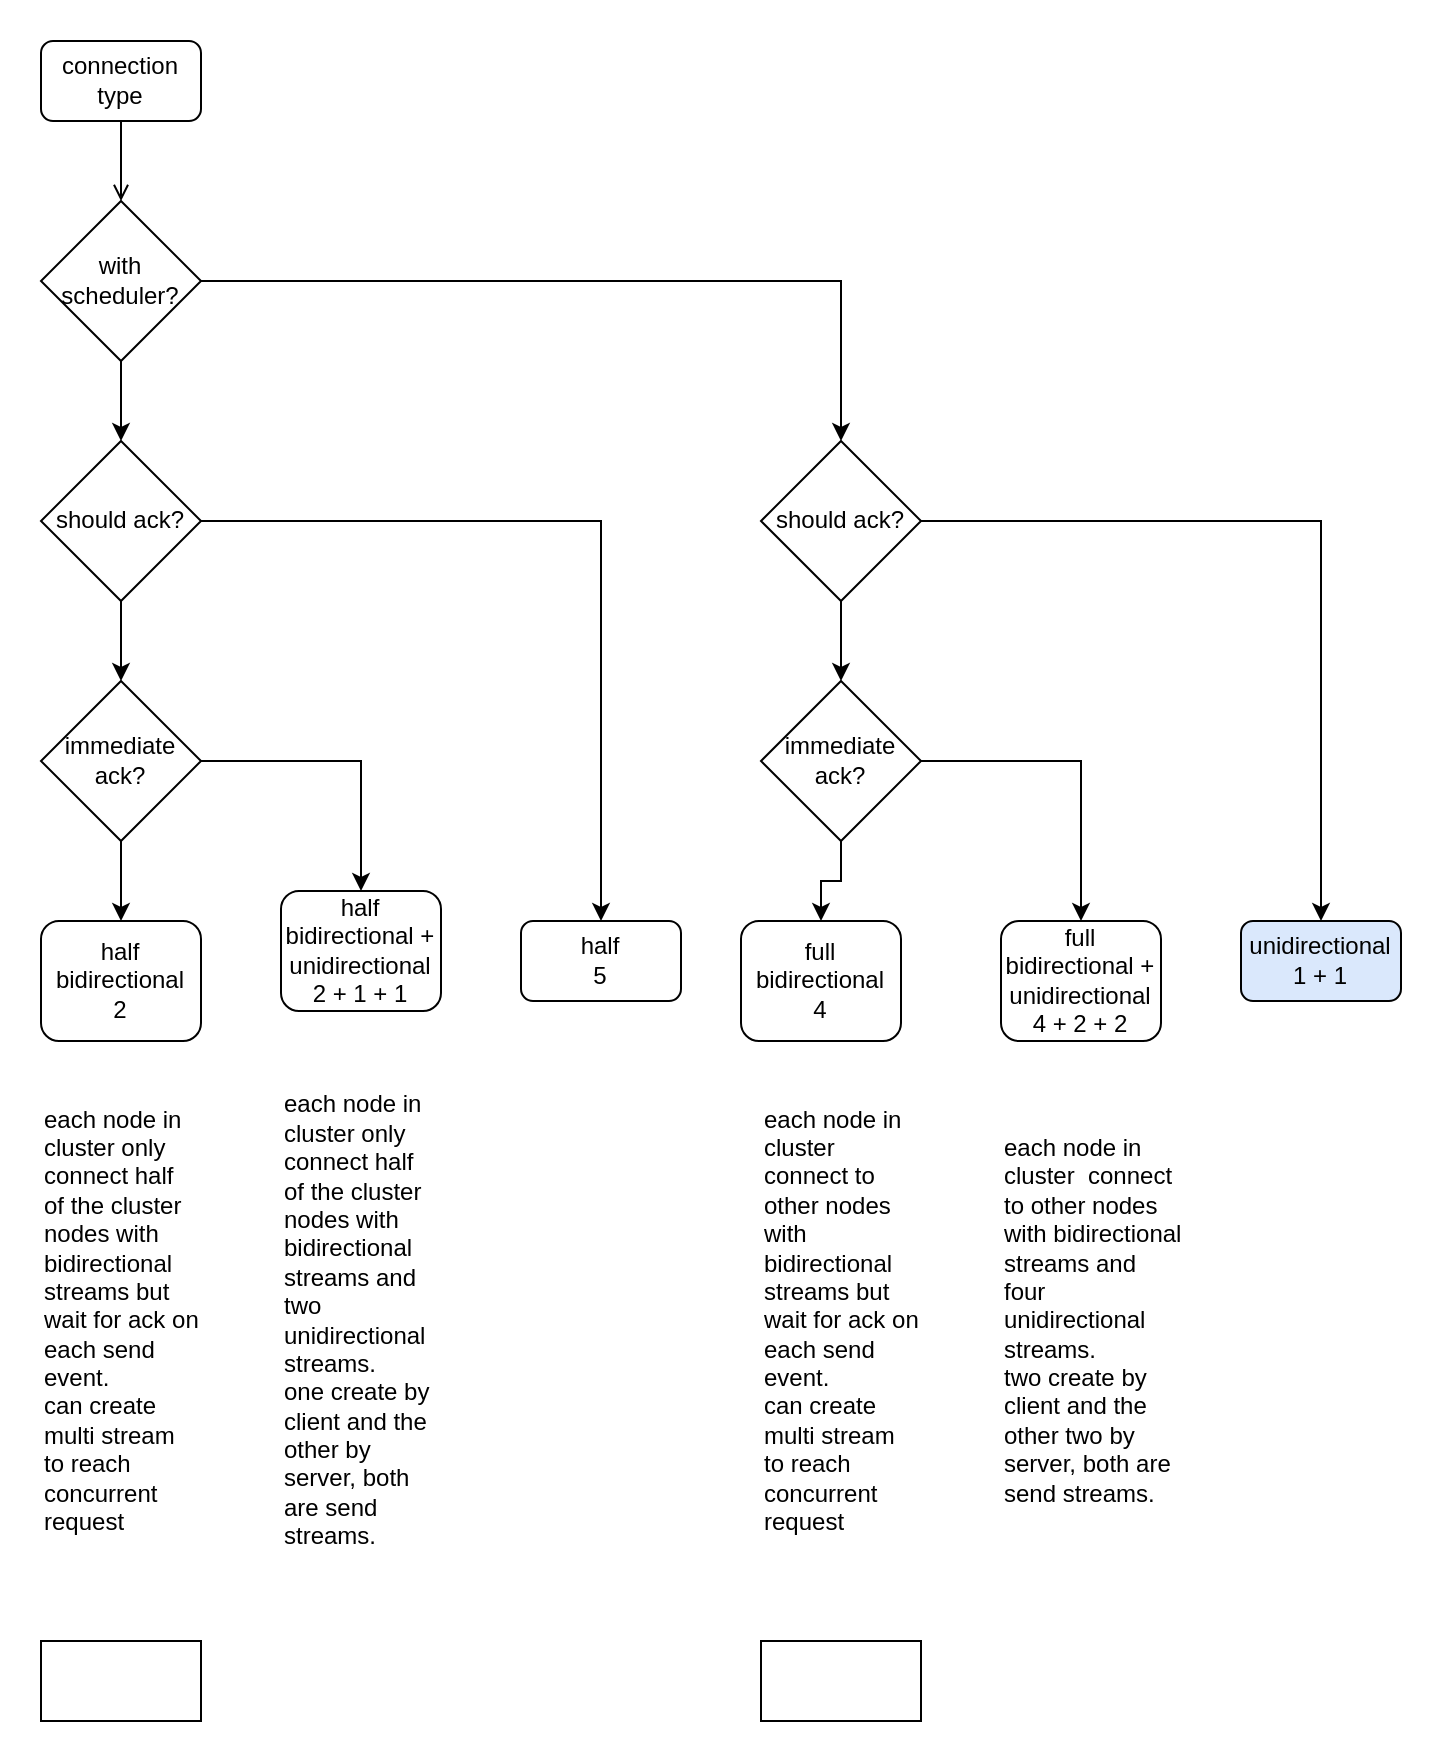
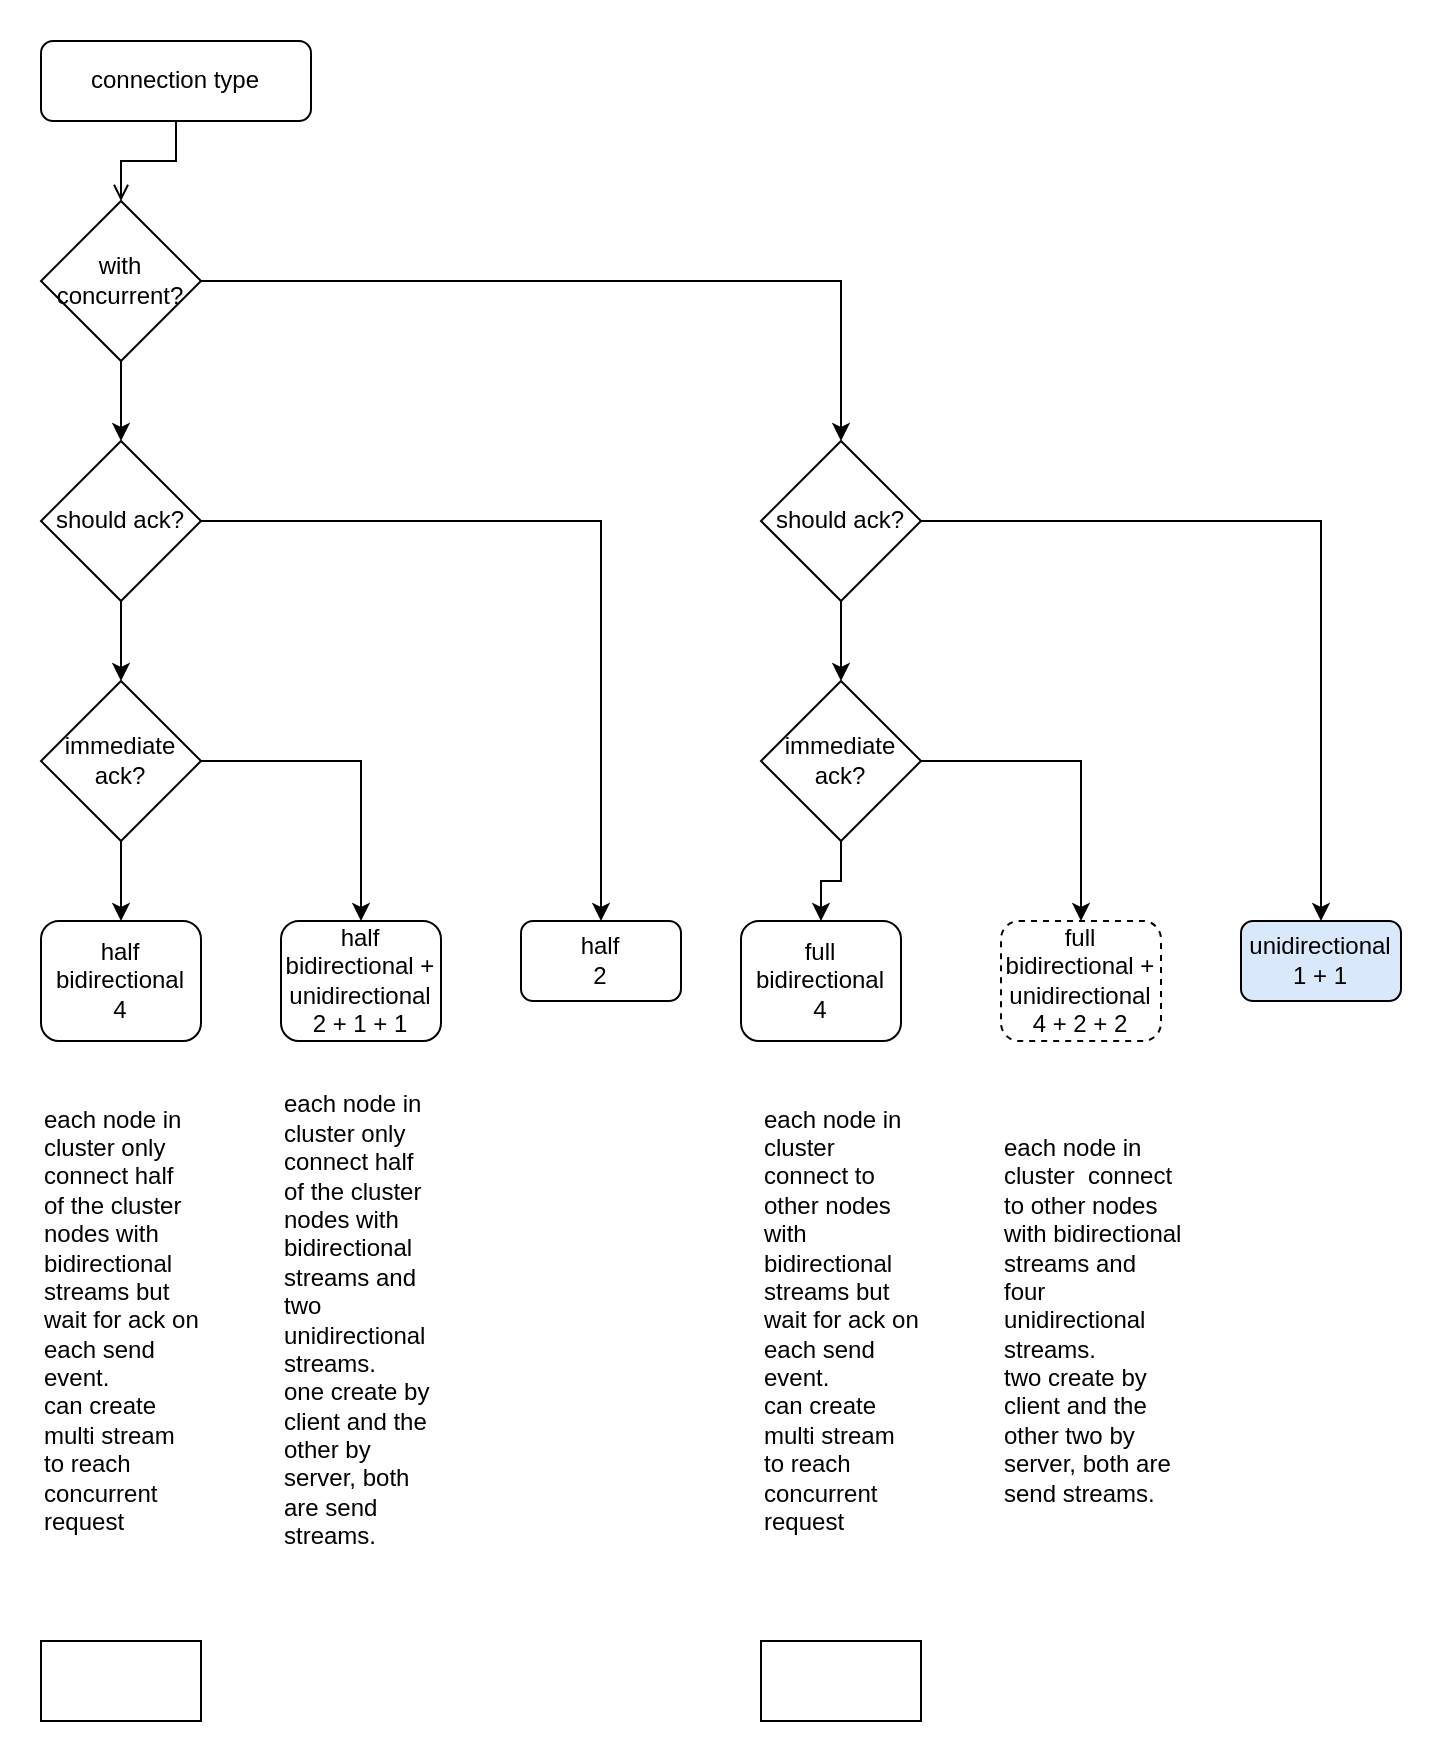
node "connection type": size 160x80 -> 270x80
node "with scheduler?": label "with scheduler?" -> "with concurrent?"
node "half bidirectional + unidirectional 2 + 1 + 1": moved (361, 951) -> (361, 981)
node "half 5": label "half 5" -> "half 2"
node "half bidirectional 2": label "half bidirectional 2" -> "half bidirectional 4"
node "full bidirectional + unidirectional 4 + 2 + 2": style solid -> dashed
